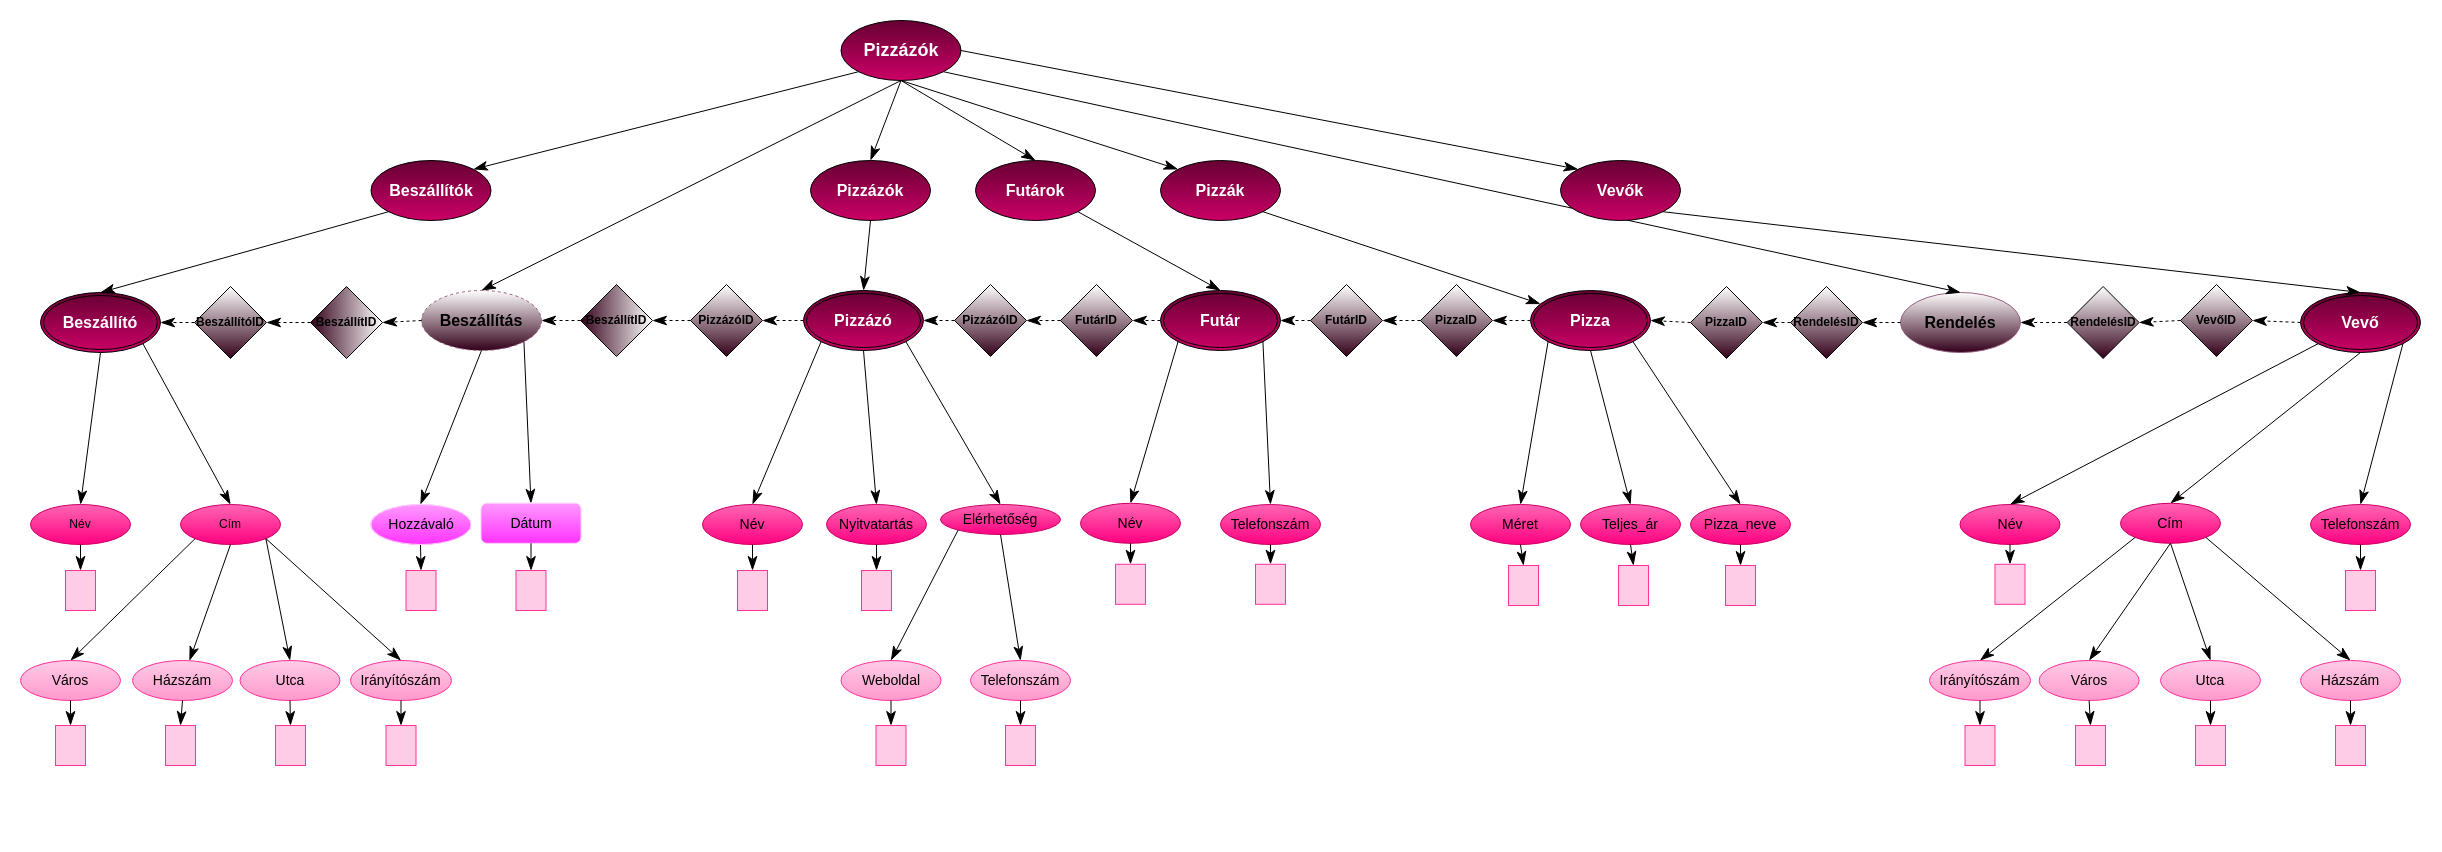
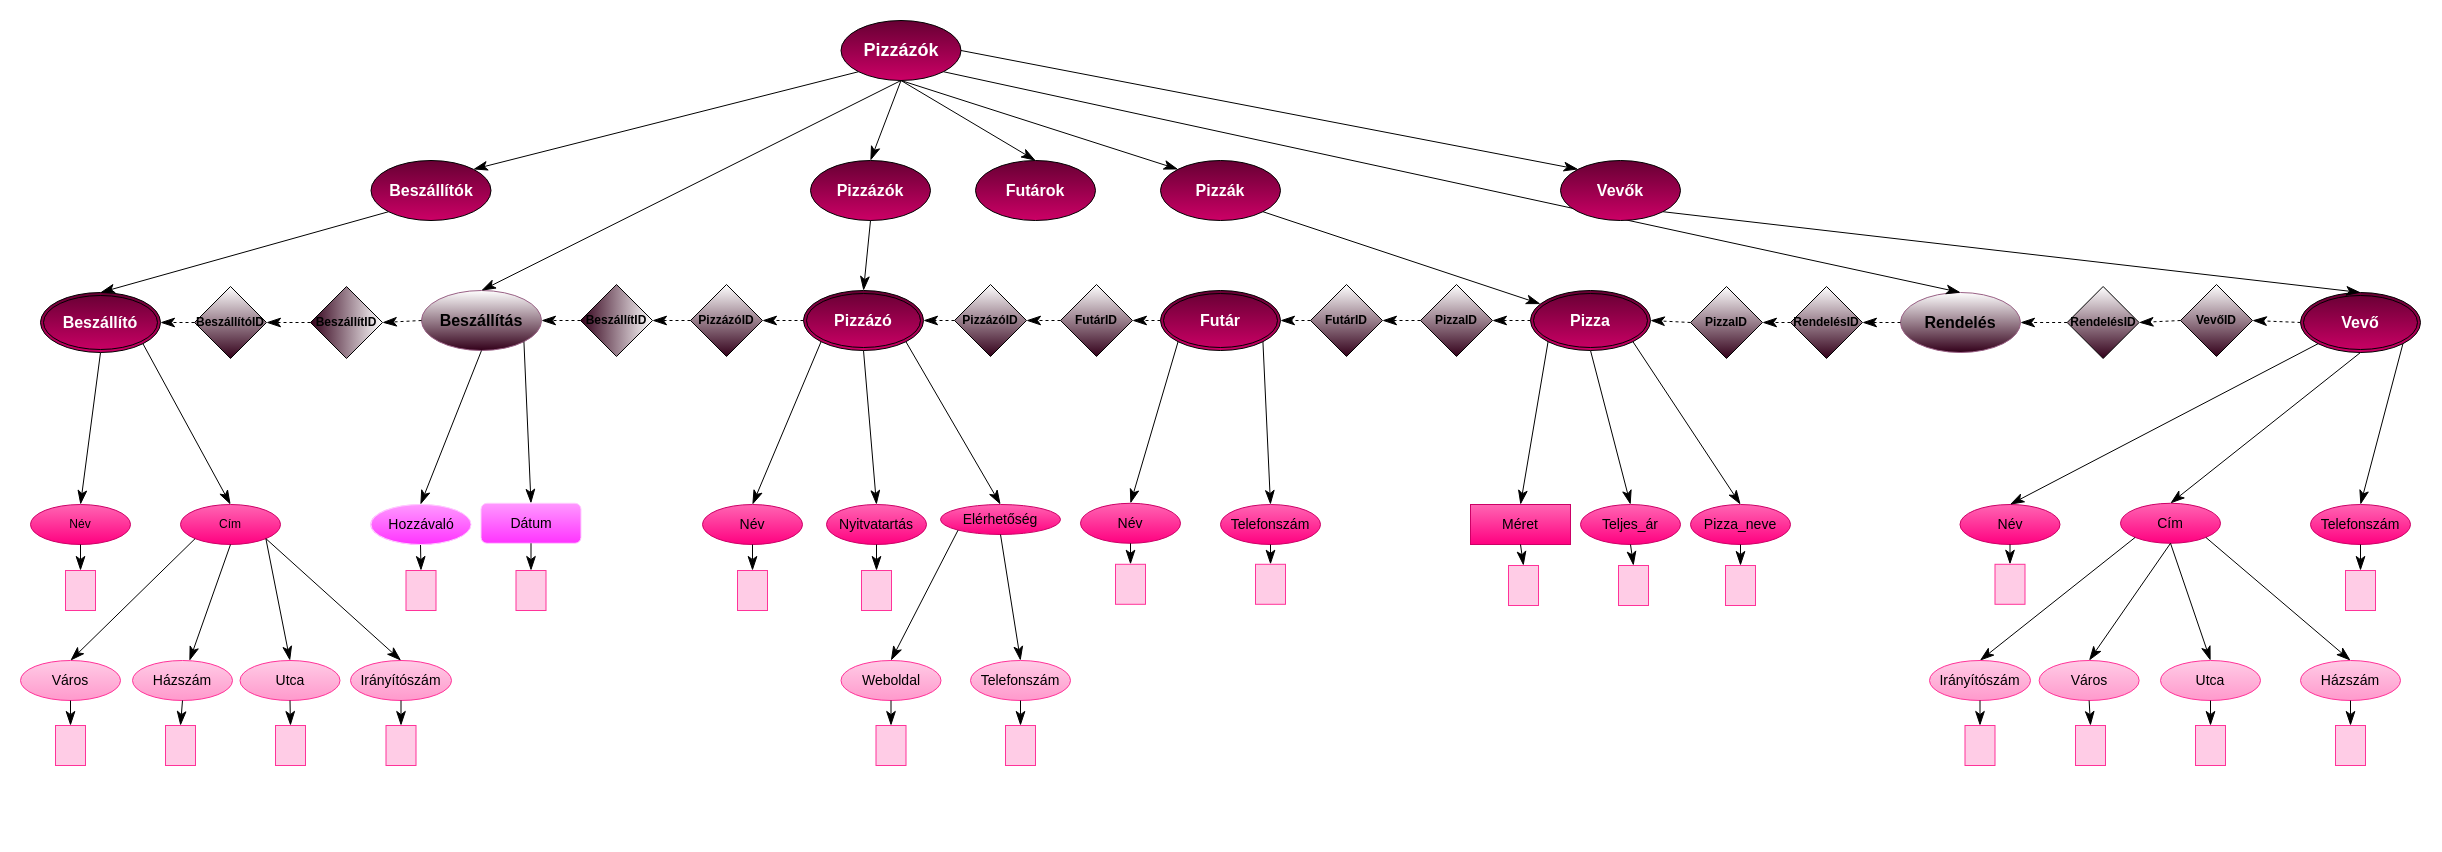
edge "Futárok" -> "Futár": removed
node "Beszállítás": style dashed -> solid
node "Méret": shape ellipse -> rectangle
